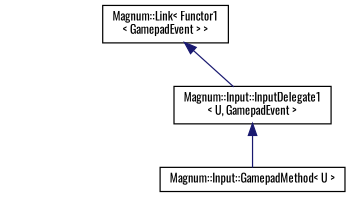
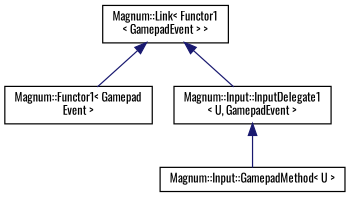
node "Magnum::Functor1< Gamepad Event >": added
